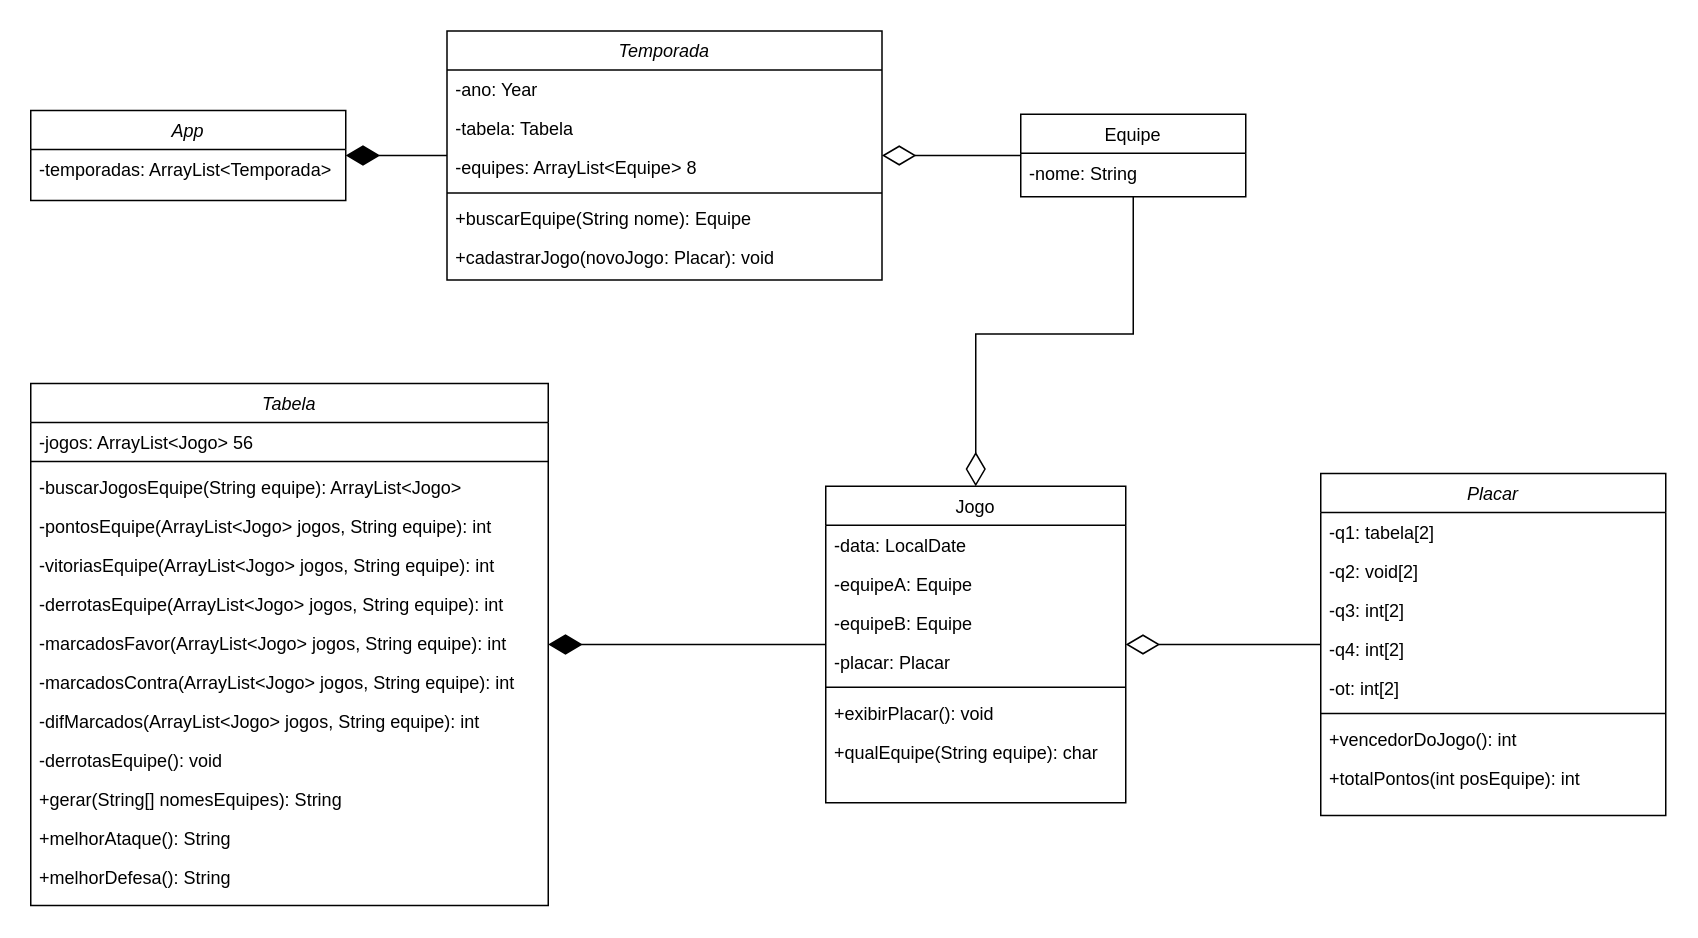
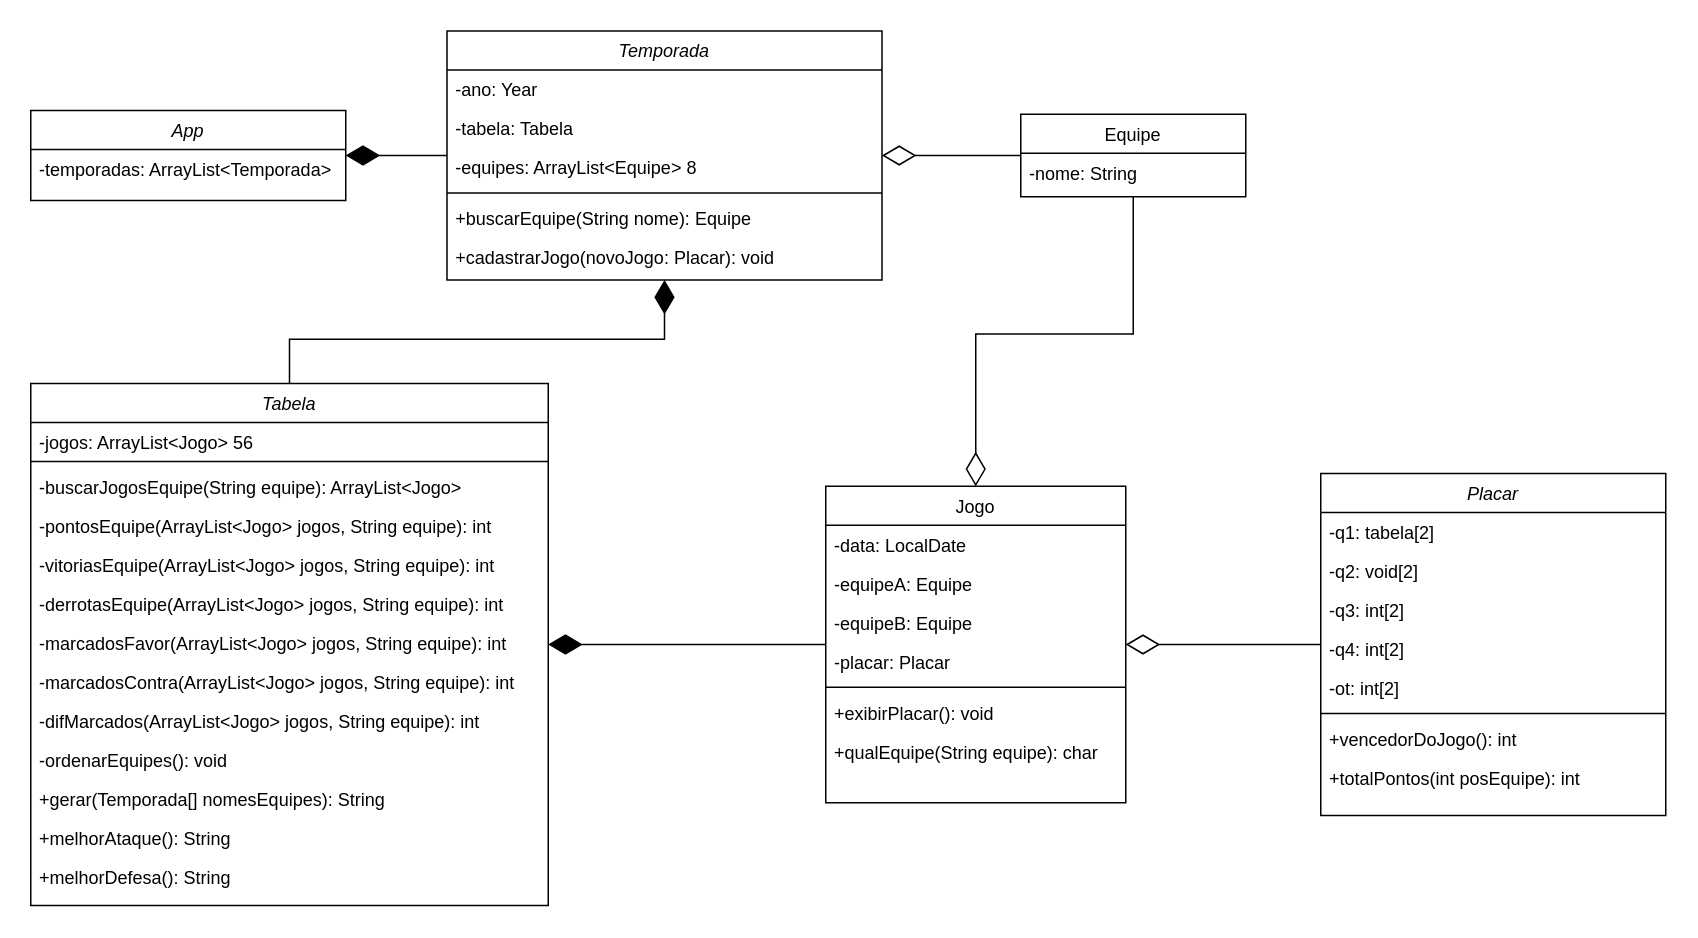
edge "Tabela" -> "Temporada": added
node "-derrotasEquipe(): void": label "-derrotasEquipe(): void" -> "-ordenarEquipes(): void"
node "+gerar(String[] nomesEquipes): String": label "+gerar(String[] nomesEquipes): String" -> "+gerar(Temporada[] nomesEquipes): String"
